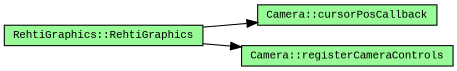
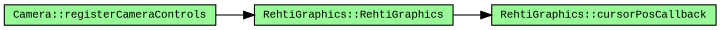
node "Camera::cursorPosCallback": label "Camera::cursorPosCallback" -> "RehtiGraphics::cursorPosCallback"
edge "RehtiGraphics::RehtiGraphics" -> "Camera::registerCameraControls": reversed
